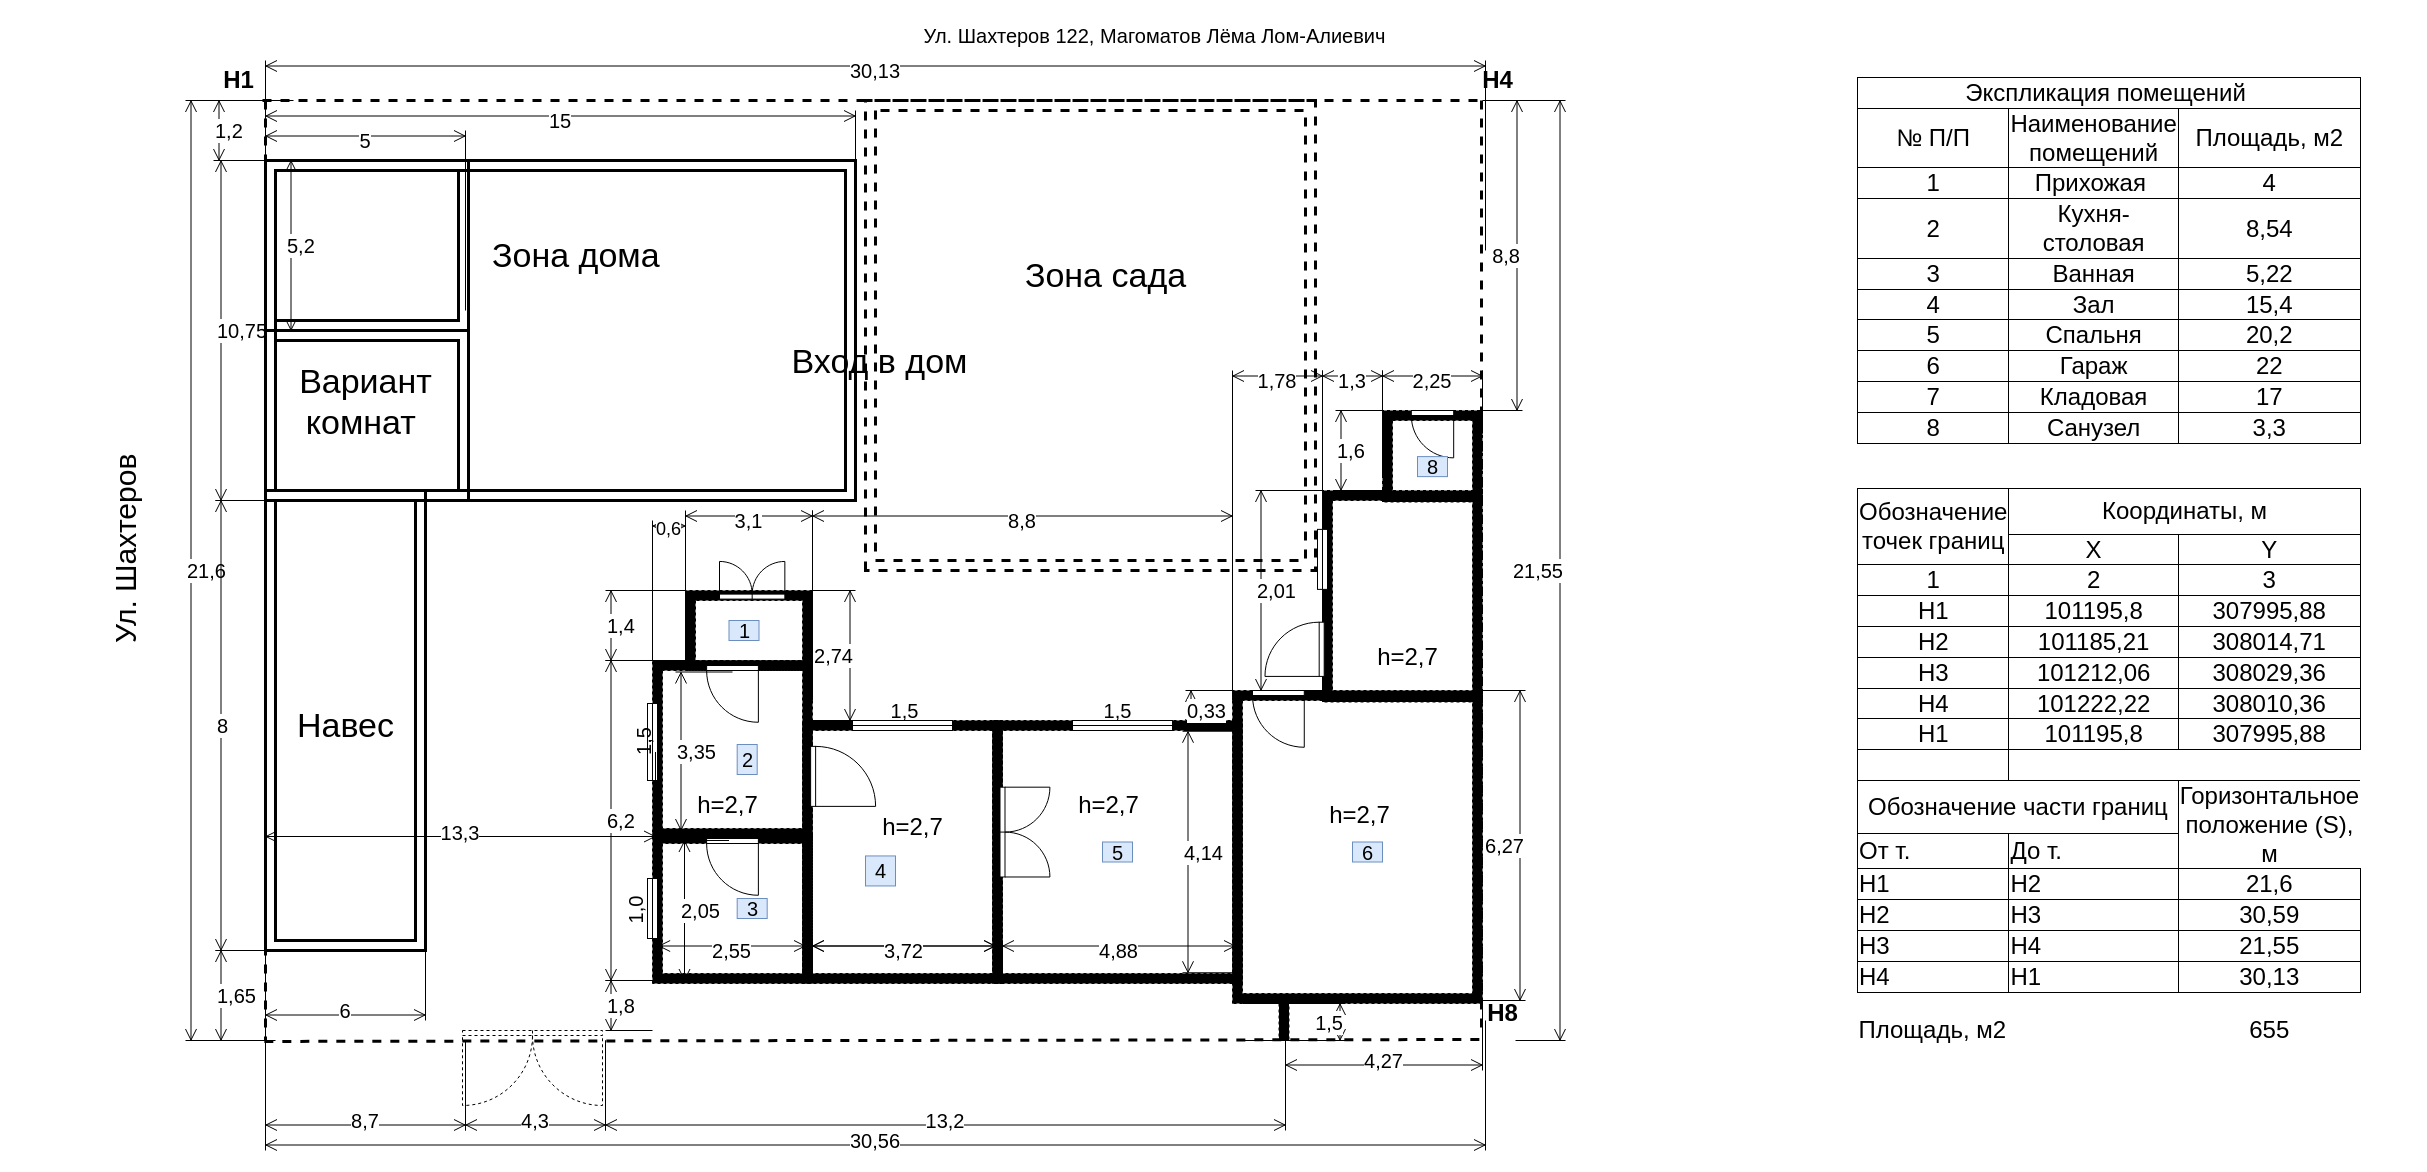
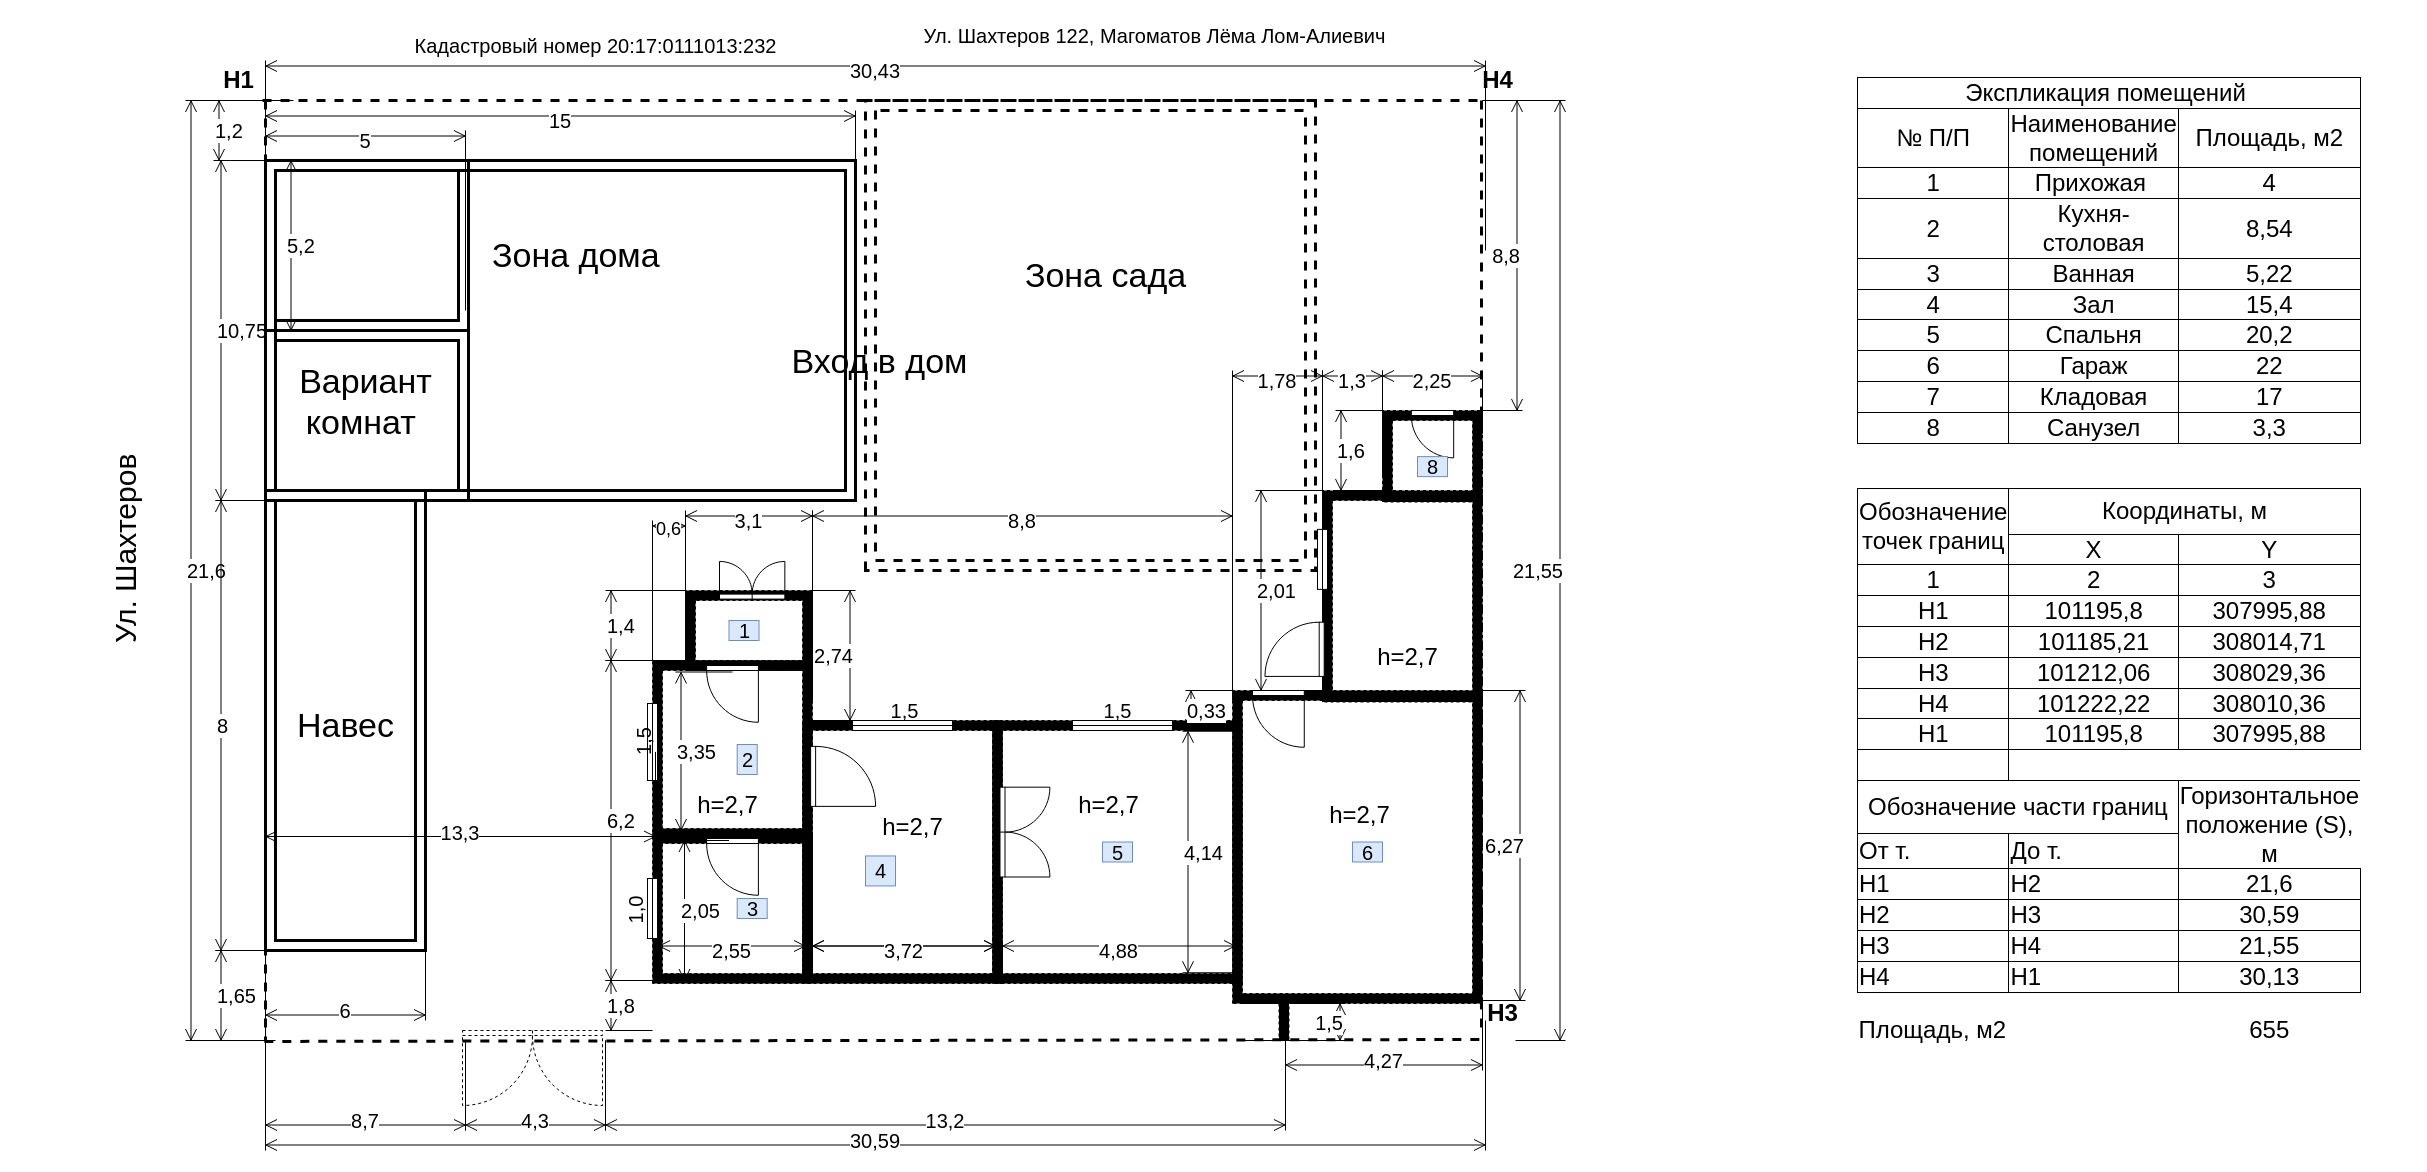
node "Кадастровый номер 20:17:0111013:232": added
node "30,13": label "30,13" -> "30,43"
node "H8": label "H8" -> "H3"
node "30,56": label "30,56" -> "30,59"
